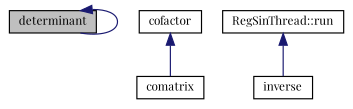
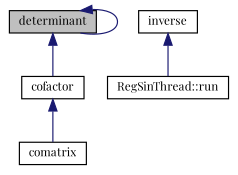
edge "cofactor" -> "determinant": added
edge "inverse" -> "RegSinThread::run": reversed
